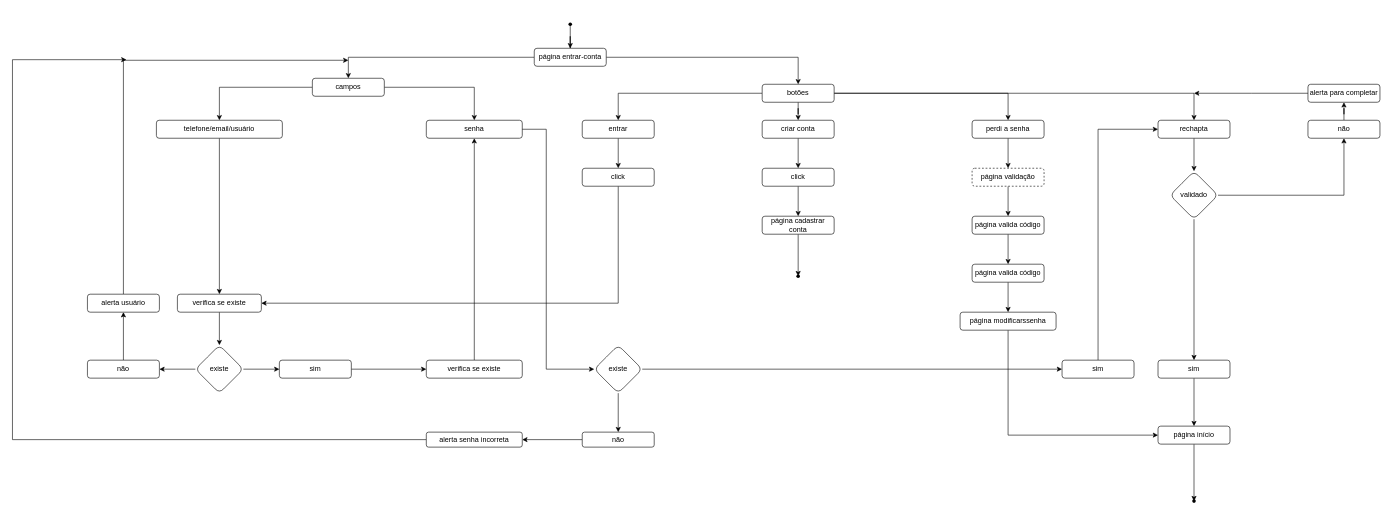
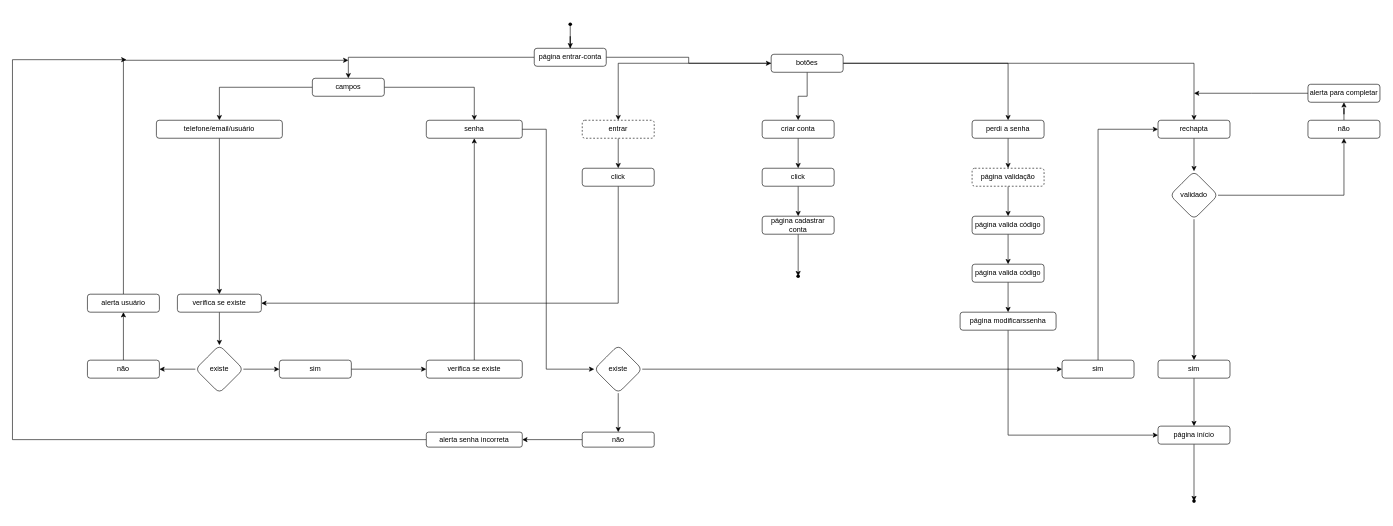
node "botões": moved (798, 93) -> (807, 63)
node "entrar": style solid -> dashed
